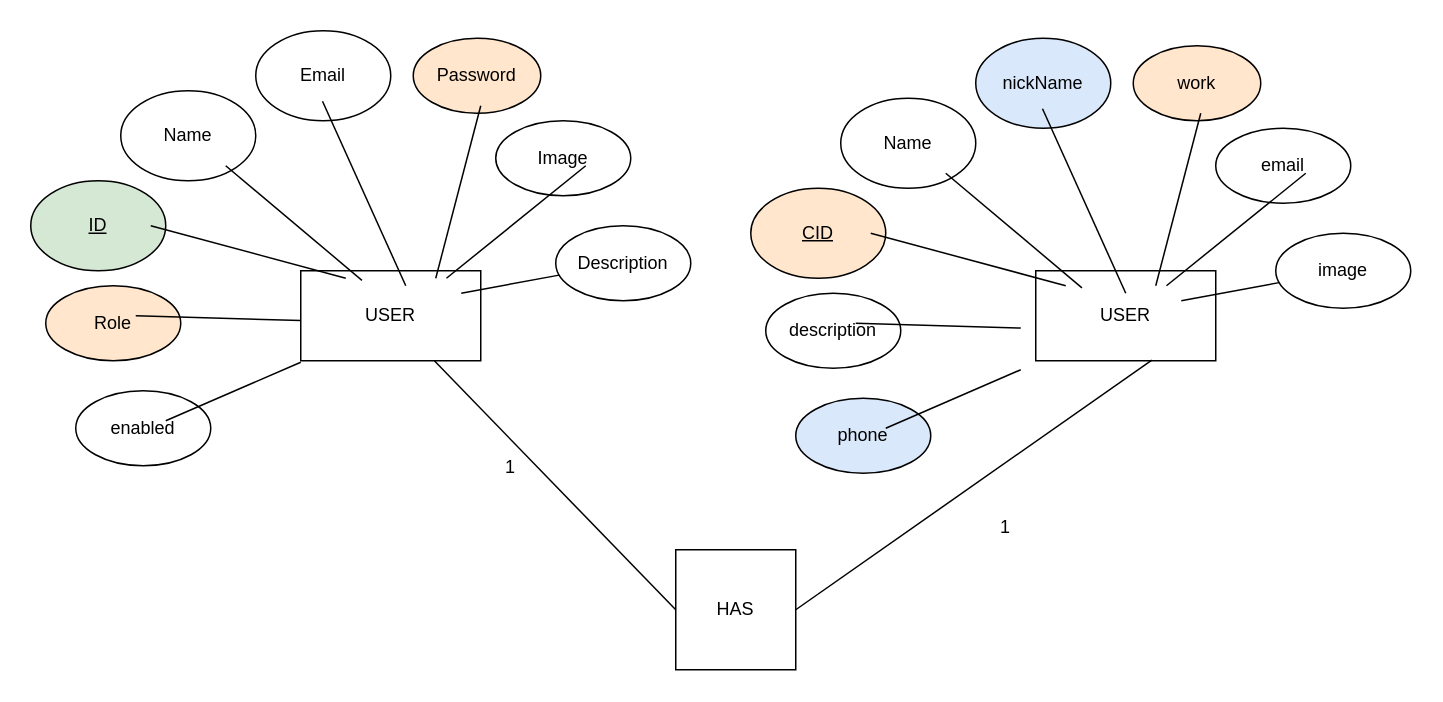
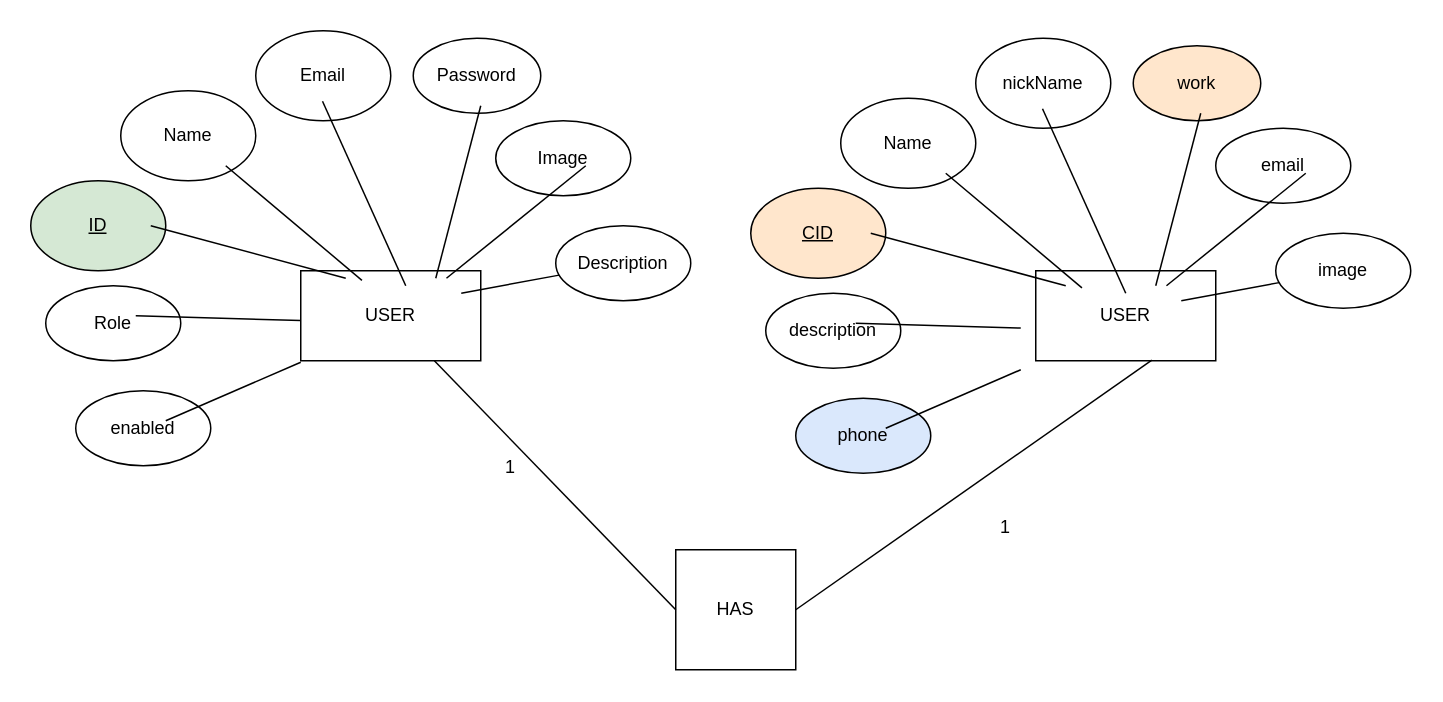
node "Password": fillcolor #ffe6cc -> #ffffff
node "nickName": fillcolor #dae8fc -> #ffffff
node "Role": fillcolor #ffe6cc -> #ffffff
